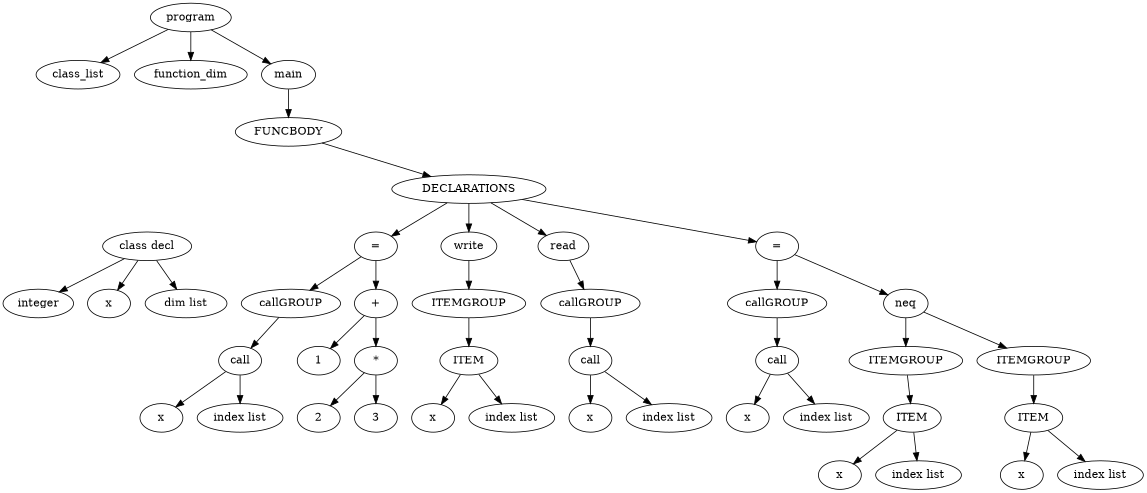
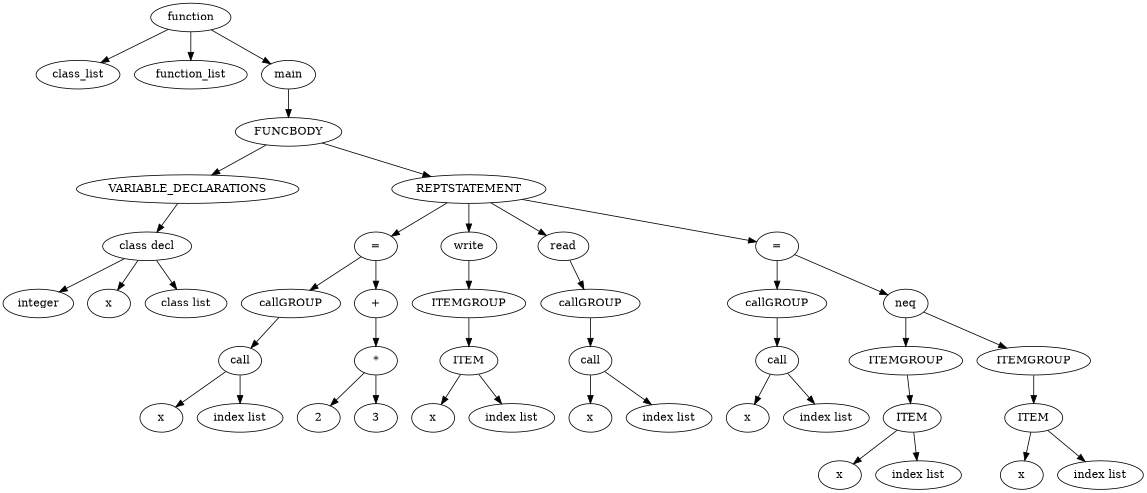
node "program": label "program" -> "function"
node "function_dim": label "function_dim" -> "function_list"
node "VARIABLE_DECLARATIONS": added
node "DECLARATIONS": label "DECLARATIONS" -> "REPTSTATEMENT"
node "dim list": label "dim list" -> "class list"
node "1": removed
